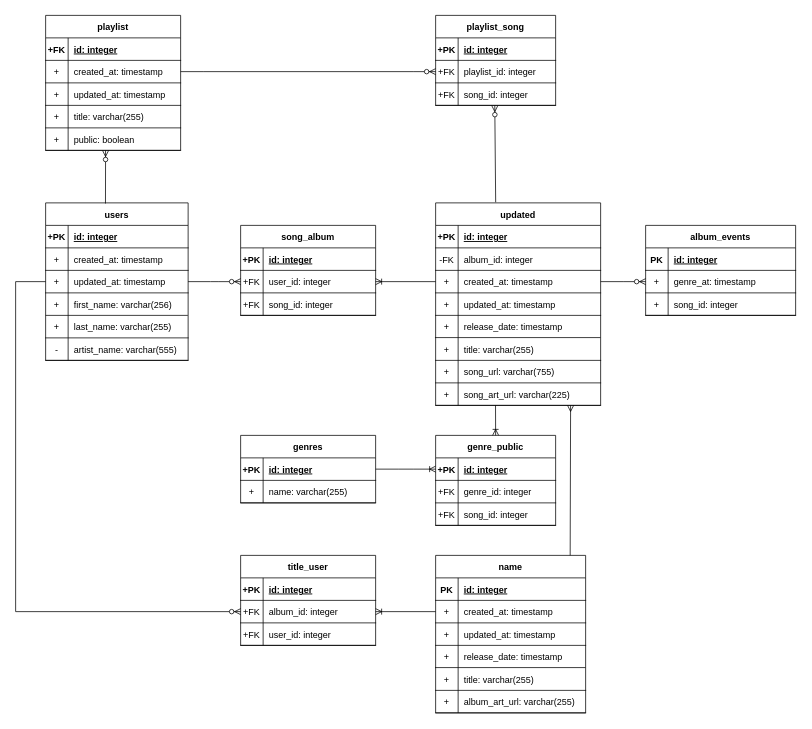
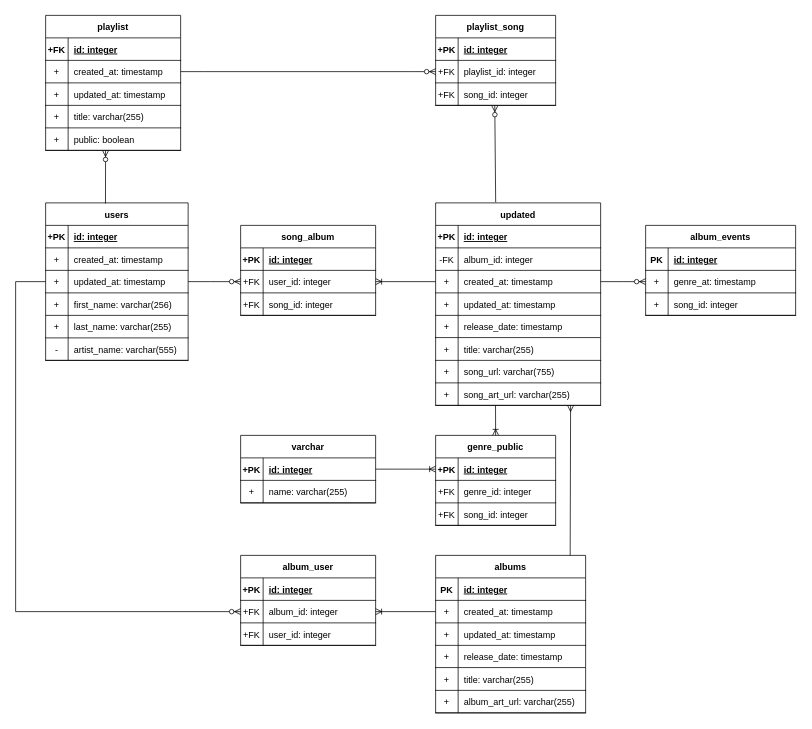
node "song_art_url: varchar(225)": label "song_art_url: varchar(225)" -> "song_art_url: varchar(255)"
node "genres": label "genres" -> "varchar"
node "title_user": label "title_user" -> "album_user"
node "name": label "name" -> "albums"
